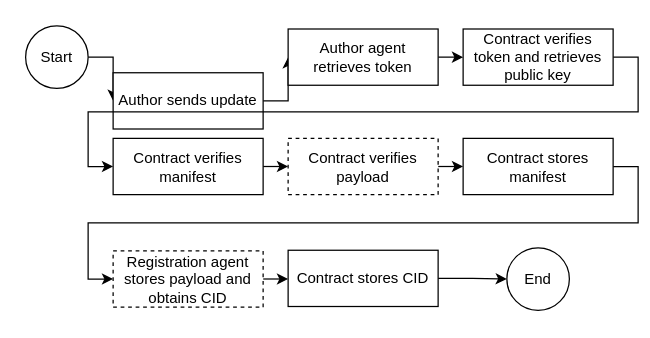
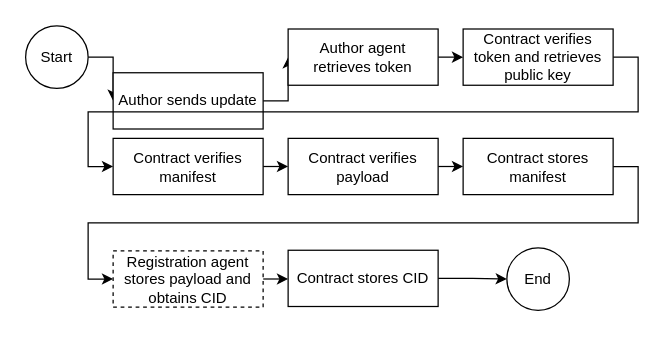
node "Contract verifies payload": style dashed -> solid
